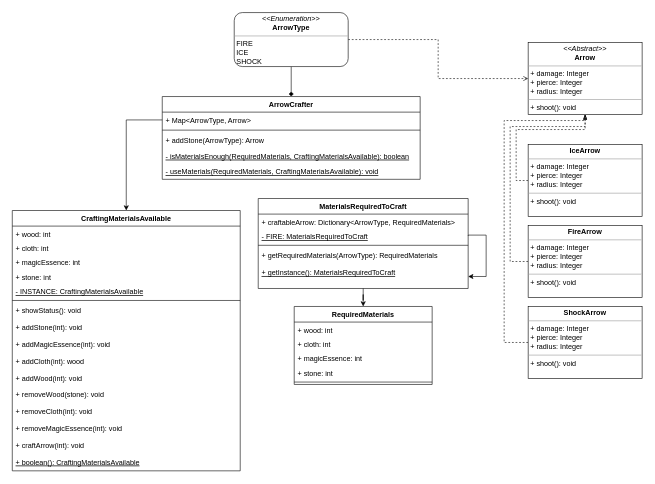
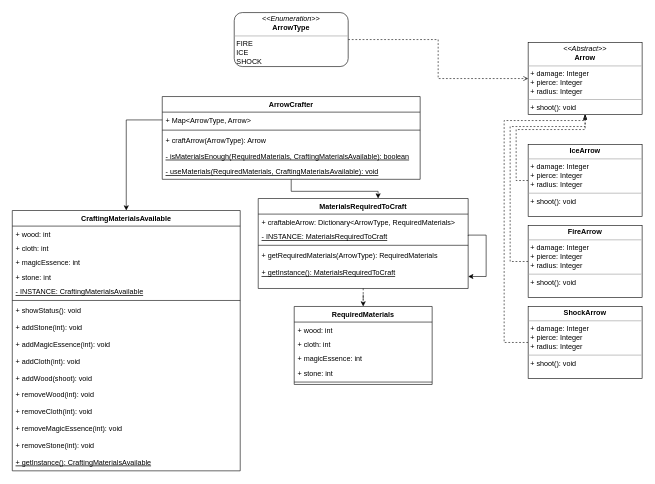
edge "<<Enumeration>> ArrowType FIRE ICE SHOCK" -> "ArrowCrafter": removed
node "+ addStone(ArrowType): Arrow": label "+ addStone(ArrowType): Arrow" -> "+ craftArrow(ArrowType): Arrow"
edge "ArrowCrafter" -> "MaterialsRequiredToCraft": added
node "- FIRE: MaterialsRequiredToCraft": label "- FIRE: MaterialsRequiredToCraft" -> "- INSTANCE: MaterialsRequiredToCraft"
edge "MaterialsRequiredToCraft" -> "RequiredMaterials": style solid -> dashed
node "+ addCloth(int): wood": label "+ addCloth(int): wood" -> "+ addCloth(int): void"
node "+ addWood(int): void": label "+ addWood(int): void" -> "+ addWood(shoot): void"
node "+ removeWood(stone): void": label "+ removeWood(stone): void" -> "+ removeWood(int): void"
node "+ craftArrow(int): void": label "+ craftArrow(int): void" -> "+ removeStone(int): void"
node "+ boolean(): CraftingMaterialsAvailable": label "+ boolean(): CraftingMaterialsAvailable" -> "+ getInstance(): CraftingMaterialsAvailable"
